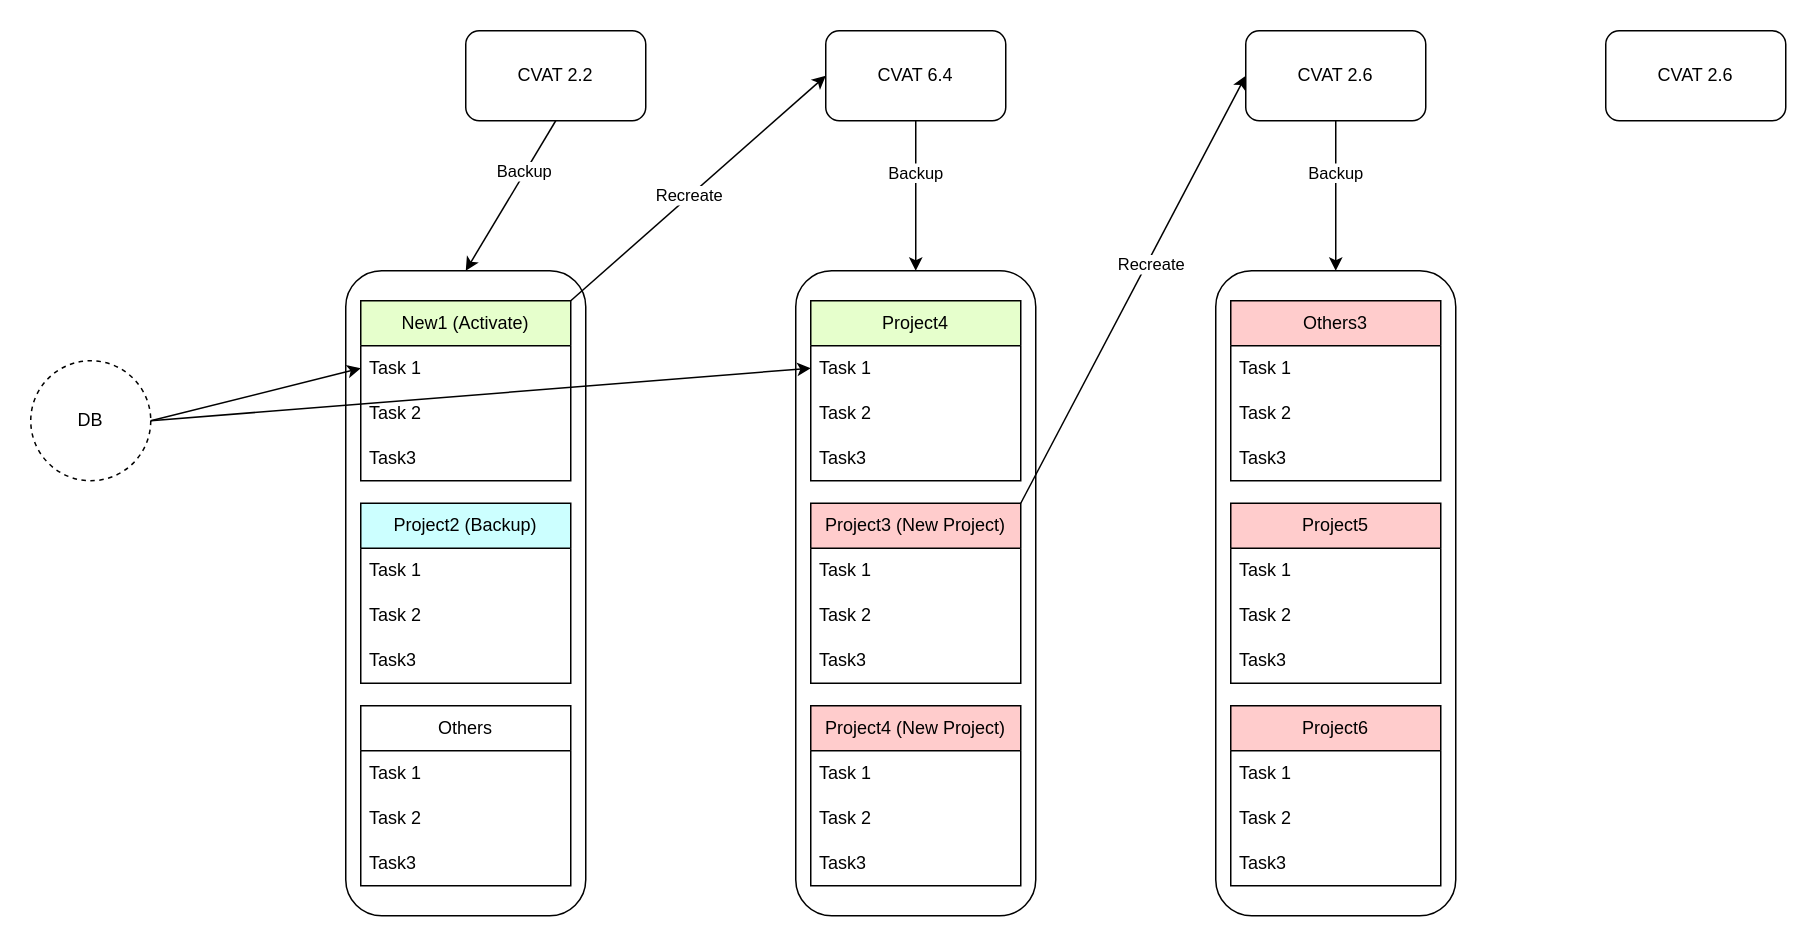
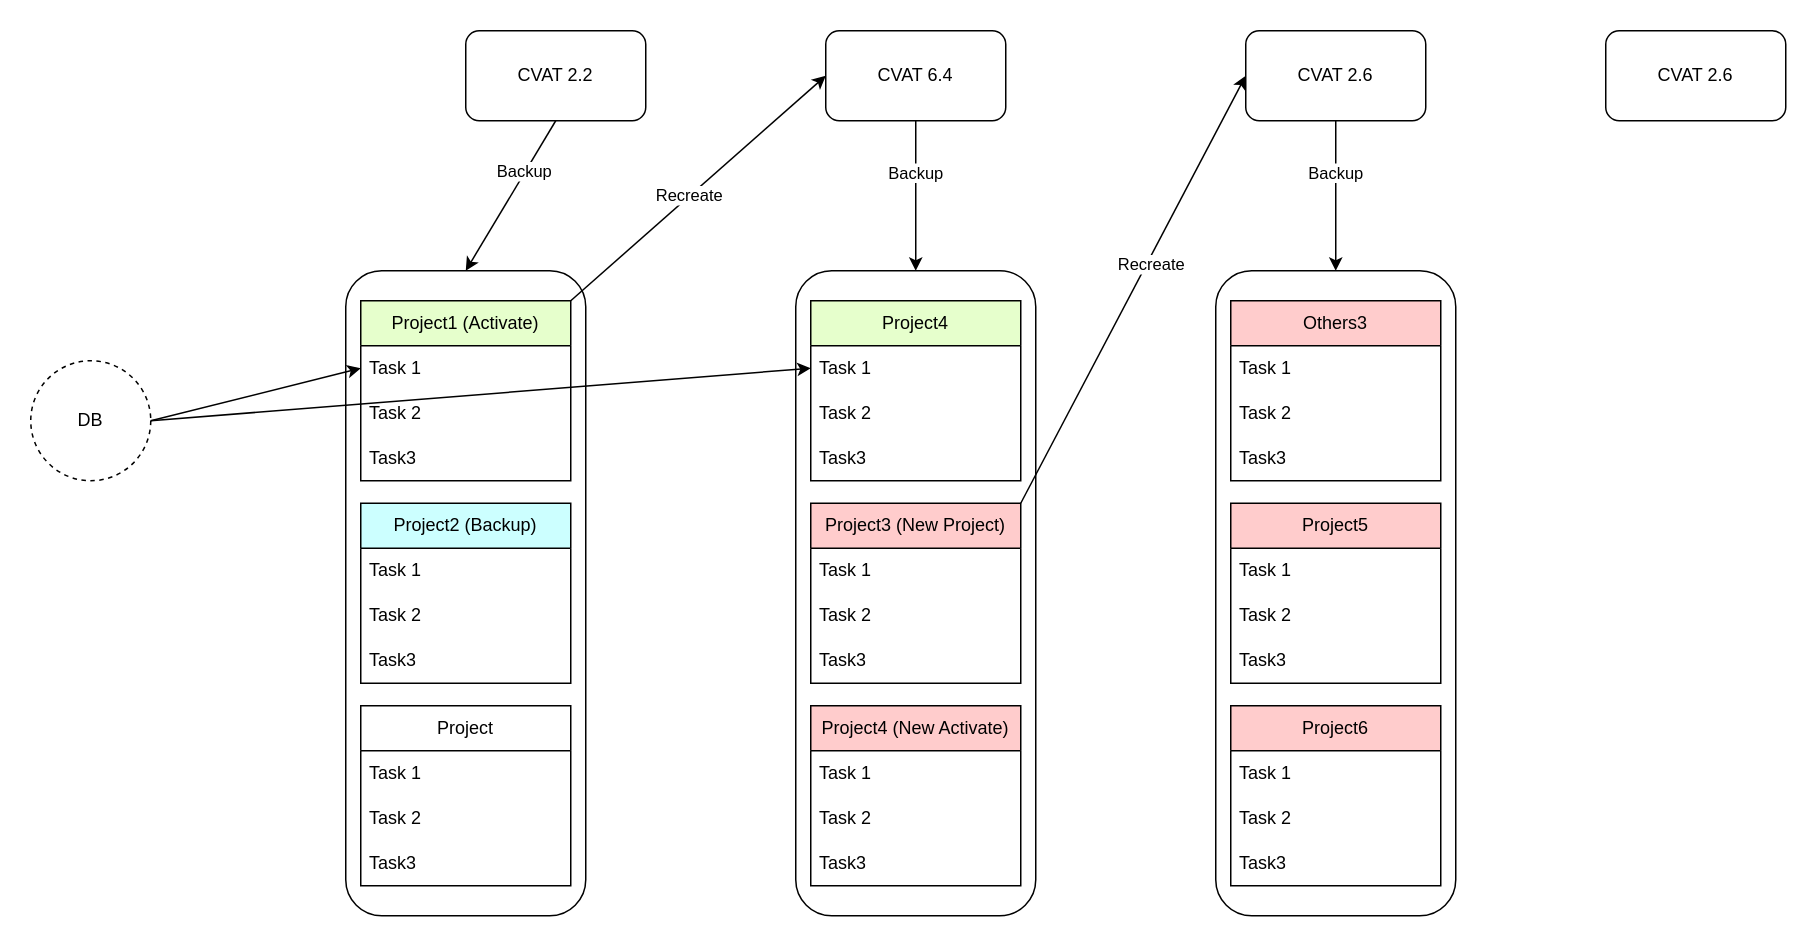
node "New1 (Activate)": label "New1 (Activate)" -> "Project1 (Activate)"
node "Others": label "Others" -> "Project"
node "Project4 (New Project)": label "Project4 (New Project)" -> "Project4 (New Activate)"
